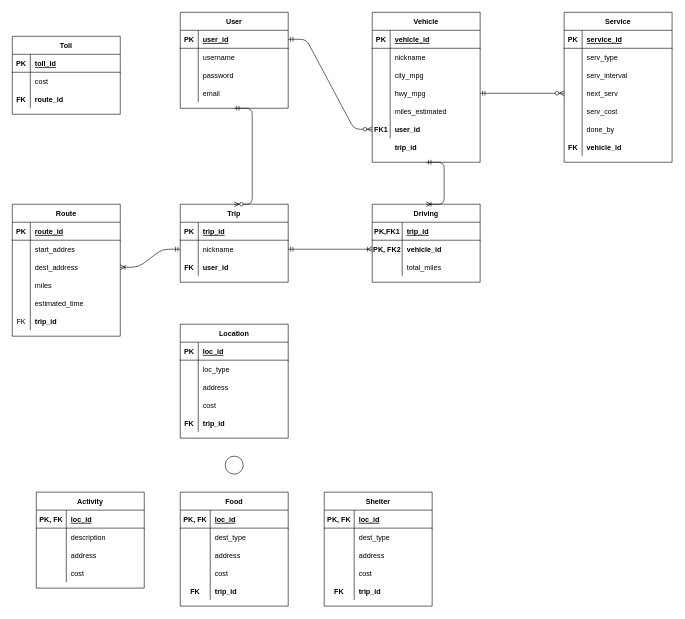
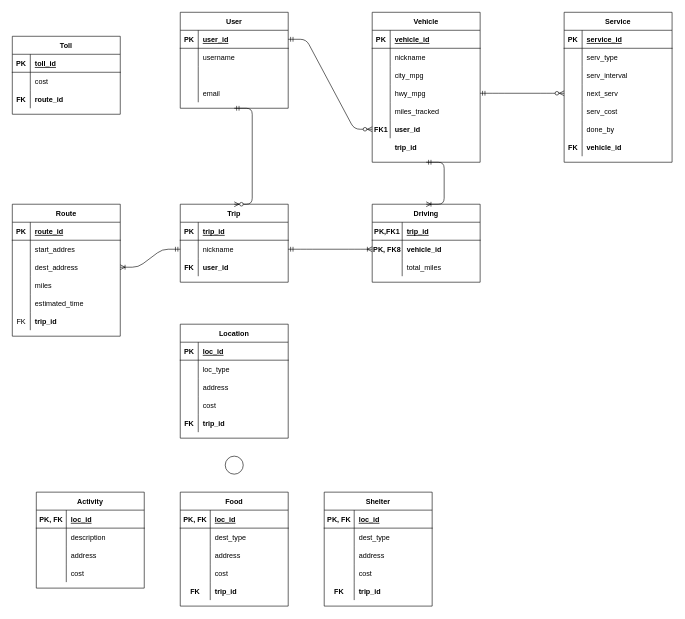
node "password": removed
node "miles_estimated": label "miles_estimated" -> "miles_tracked"
node "PK, FK2": label "PK, FK2" -> "PK, FK8"
